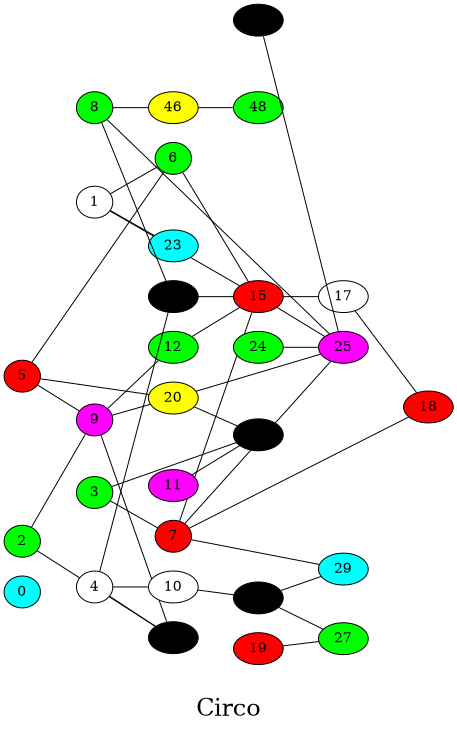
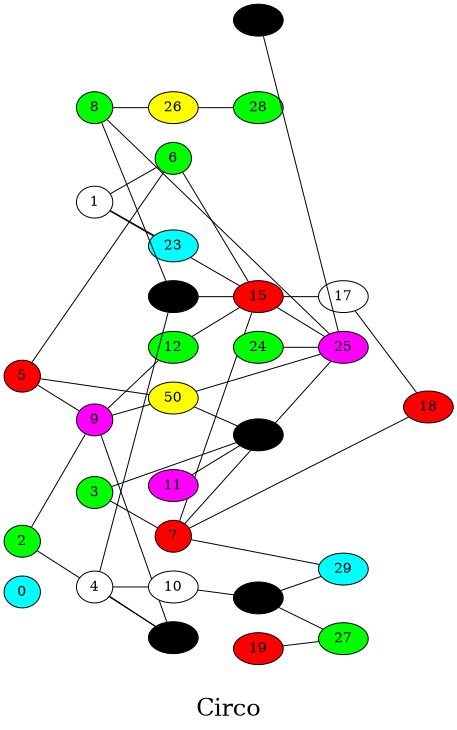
node "46": label "46" -> "26"
node "48": label "48" -> "28"
node "20": label "20" -> "50"
